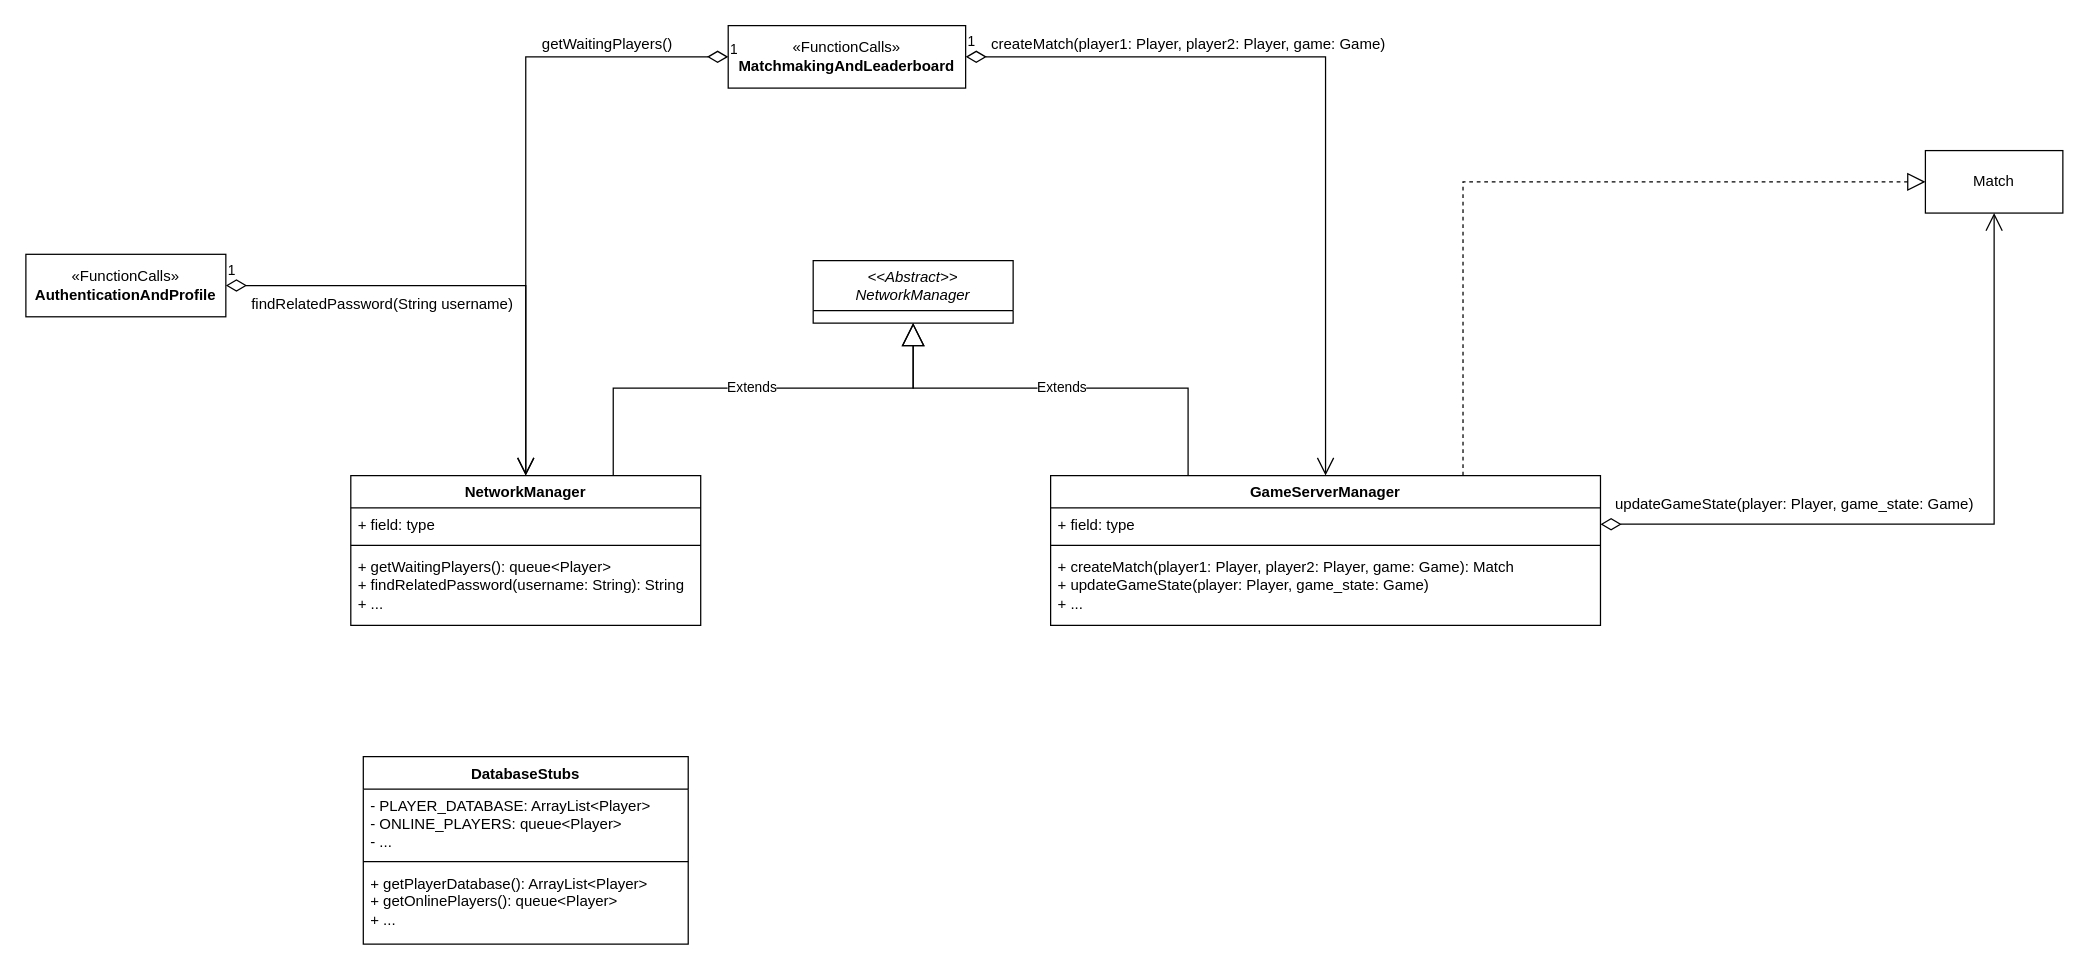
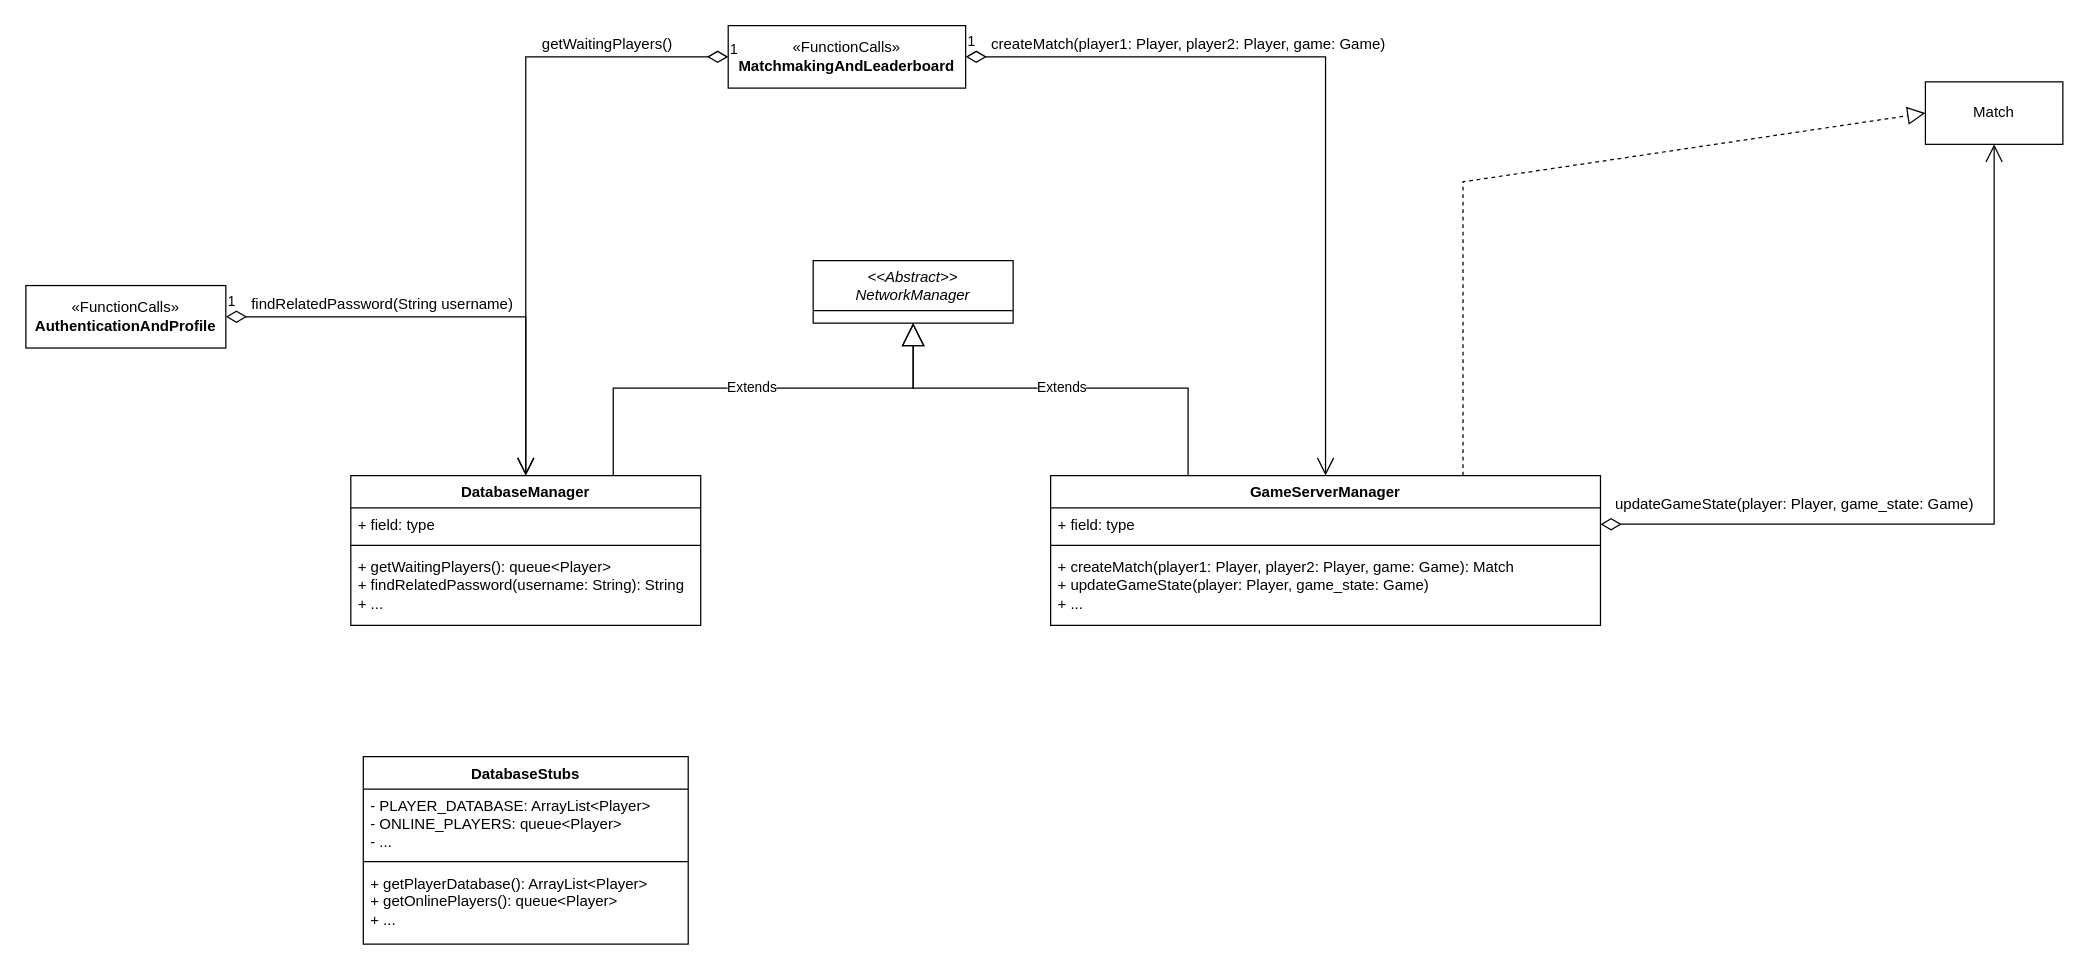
node "Match": moved (1994, 182) -> (1994, 113)
node "«FunctionCalls» AuthenticationAndProfile": moved (126, 286) -> (126, 317)
node "NetworkManager": label "NetworkManager" -> "DatabaseManager"
